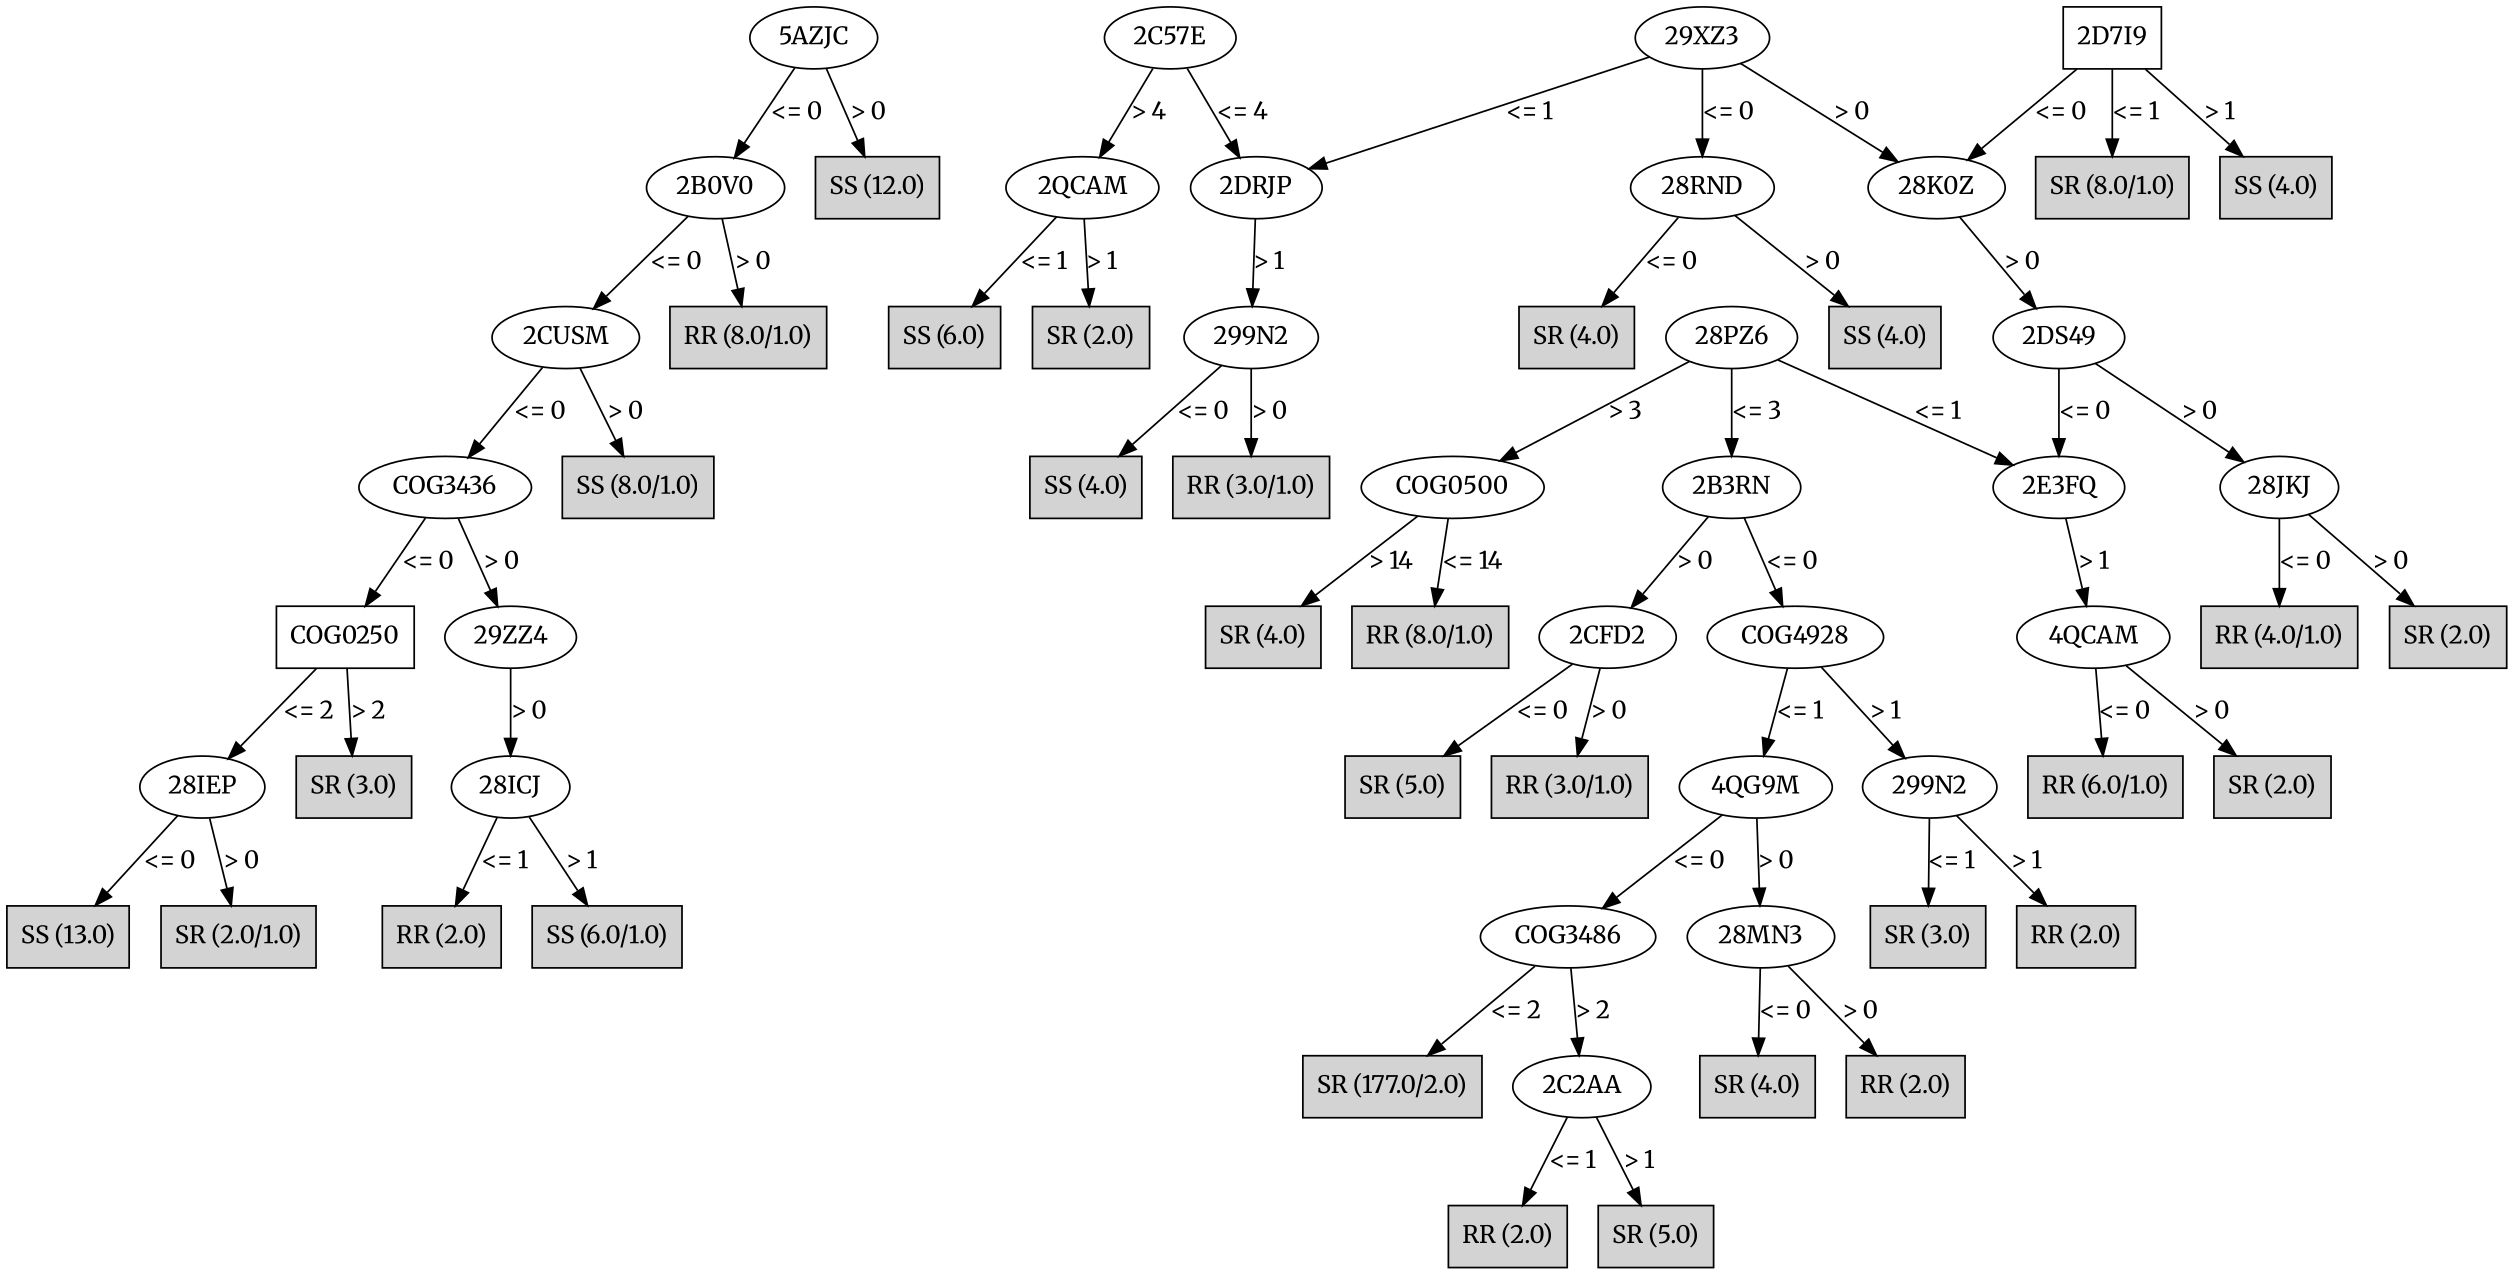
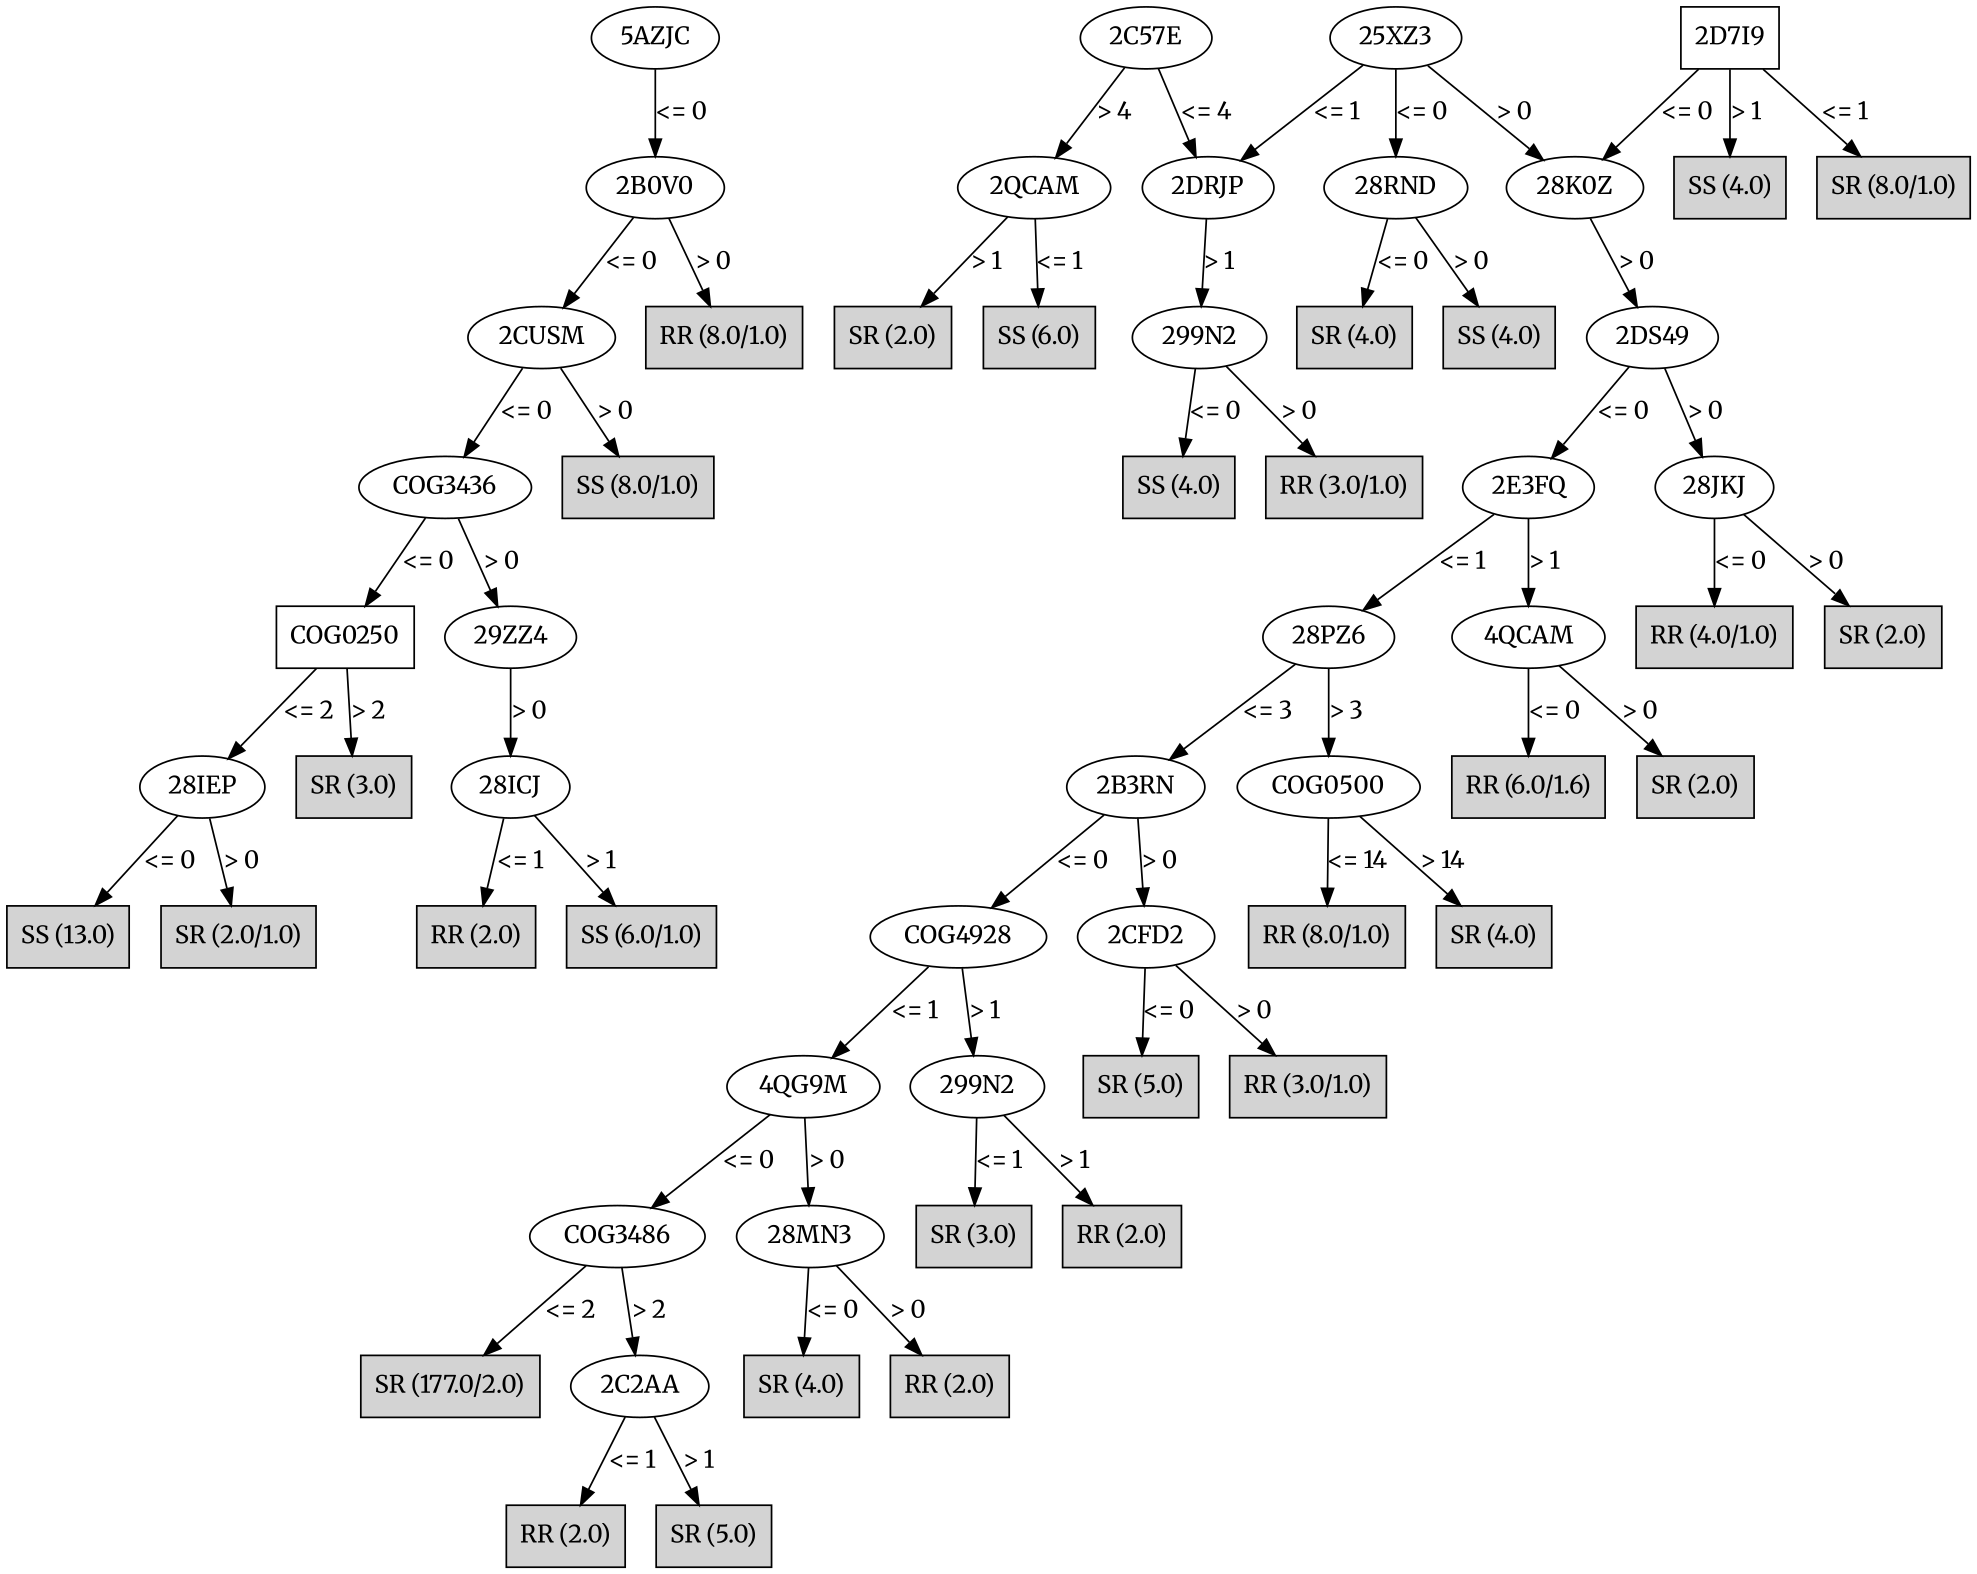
node "29XZ3": label "29XZ3" -> "25XZ3"
node "SS (12.0)": removed
edge "28PZ6" -> "2E3FQ": reversed
node "RR (6.0/1.0)": label "RR (6.0/1.0)" -> "RR (6.0/1.6)"
